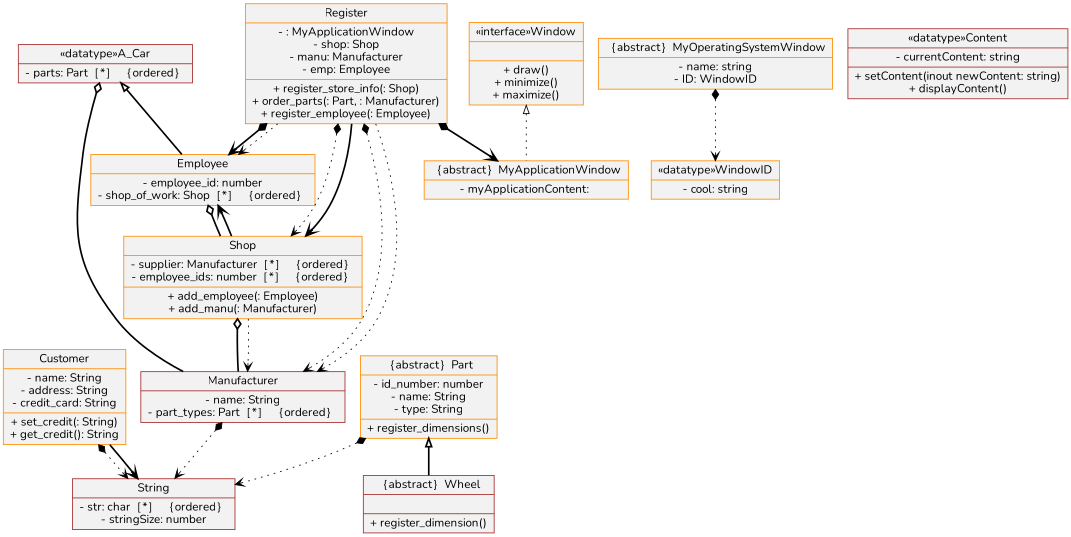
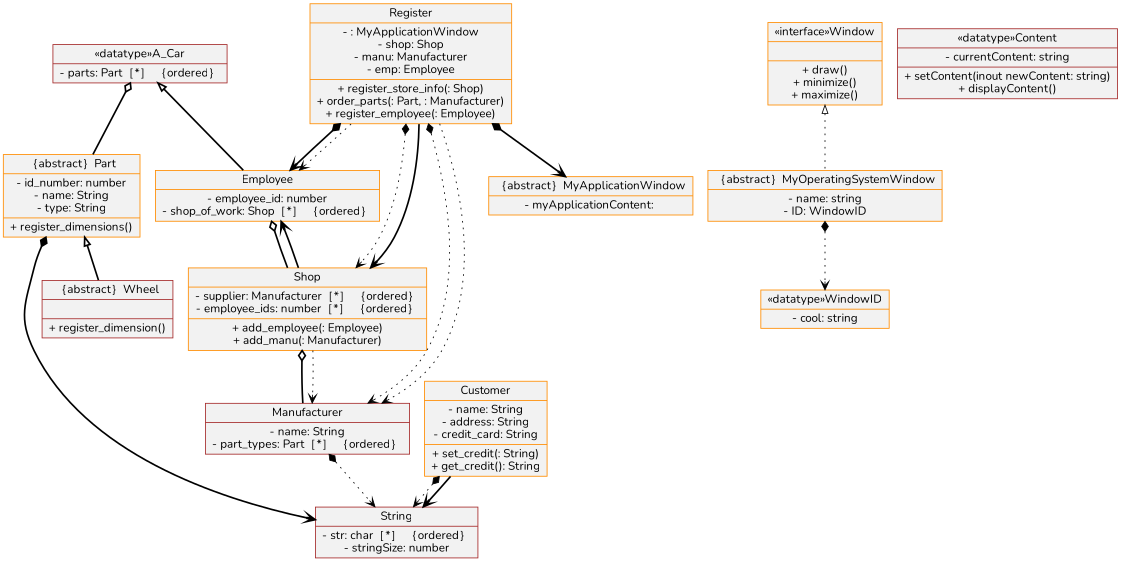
edge "«interface»Window" -- "｛abstract｝MyApplicationWindow": now "«interface»Window" -- "｛abstract｝MyOperatingSystemWindow"
edge "«datatype»A_Car" -- "Manufacturer": now "«datatype»A_Car" -- "｛abstract｝Part"
edge "｛abstract｝Part" -- "String": style dotted -> bold
